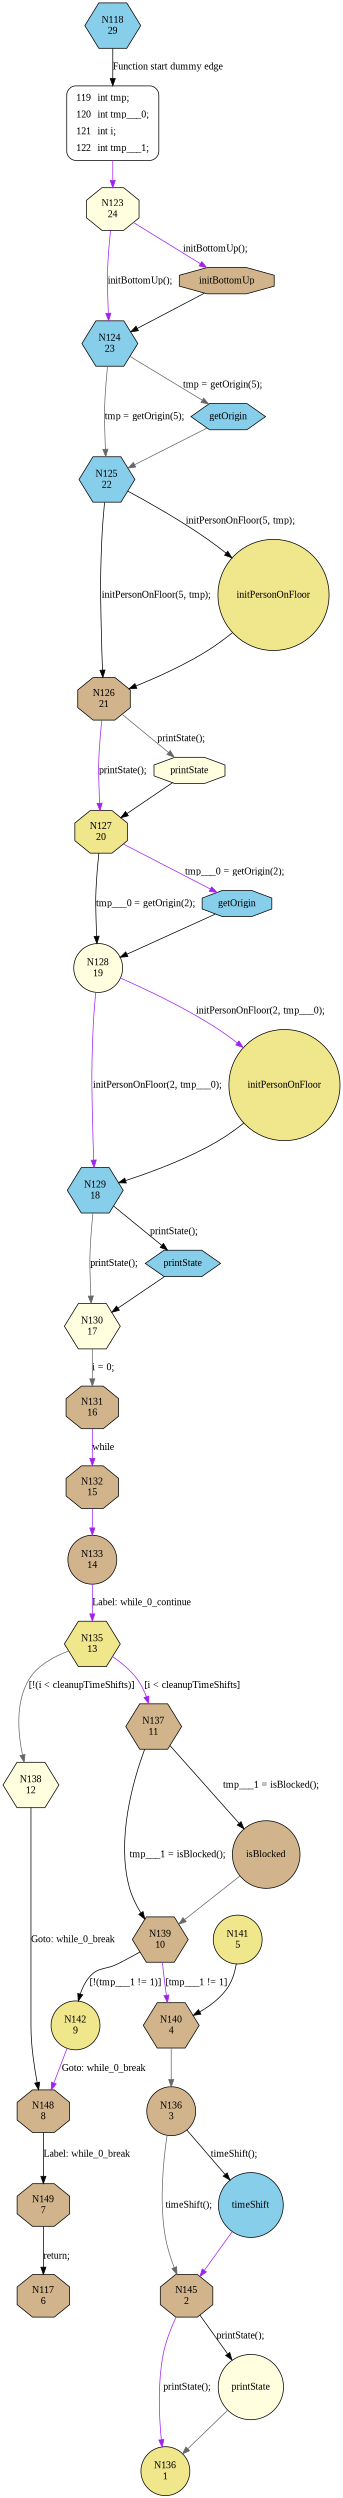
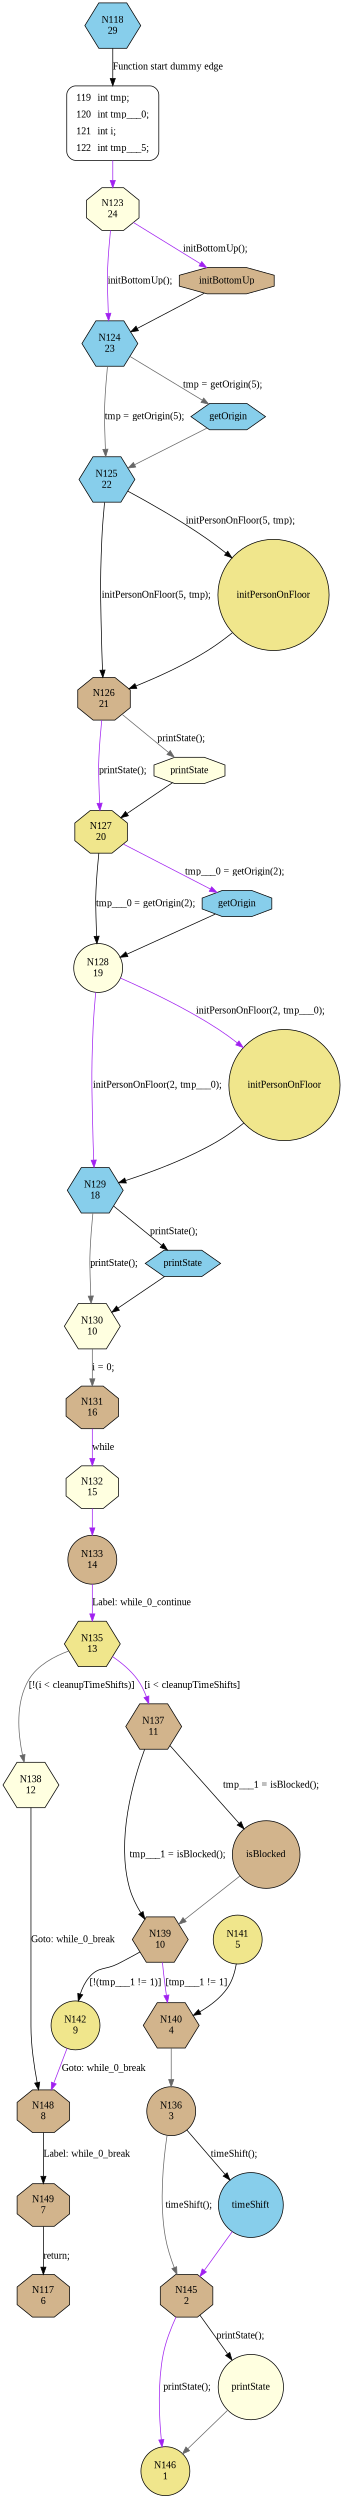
node "119": text "int tmp___1;" -> "int tmp___5;"
node "N130 17": label "N130 17" -> "N130 10"
node "N132 15": fillcolor tan -> lightyellow
node "N136 1": label "N136 1" -> "N146 1"
